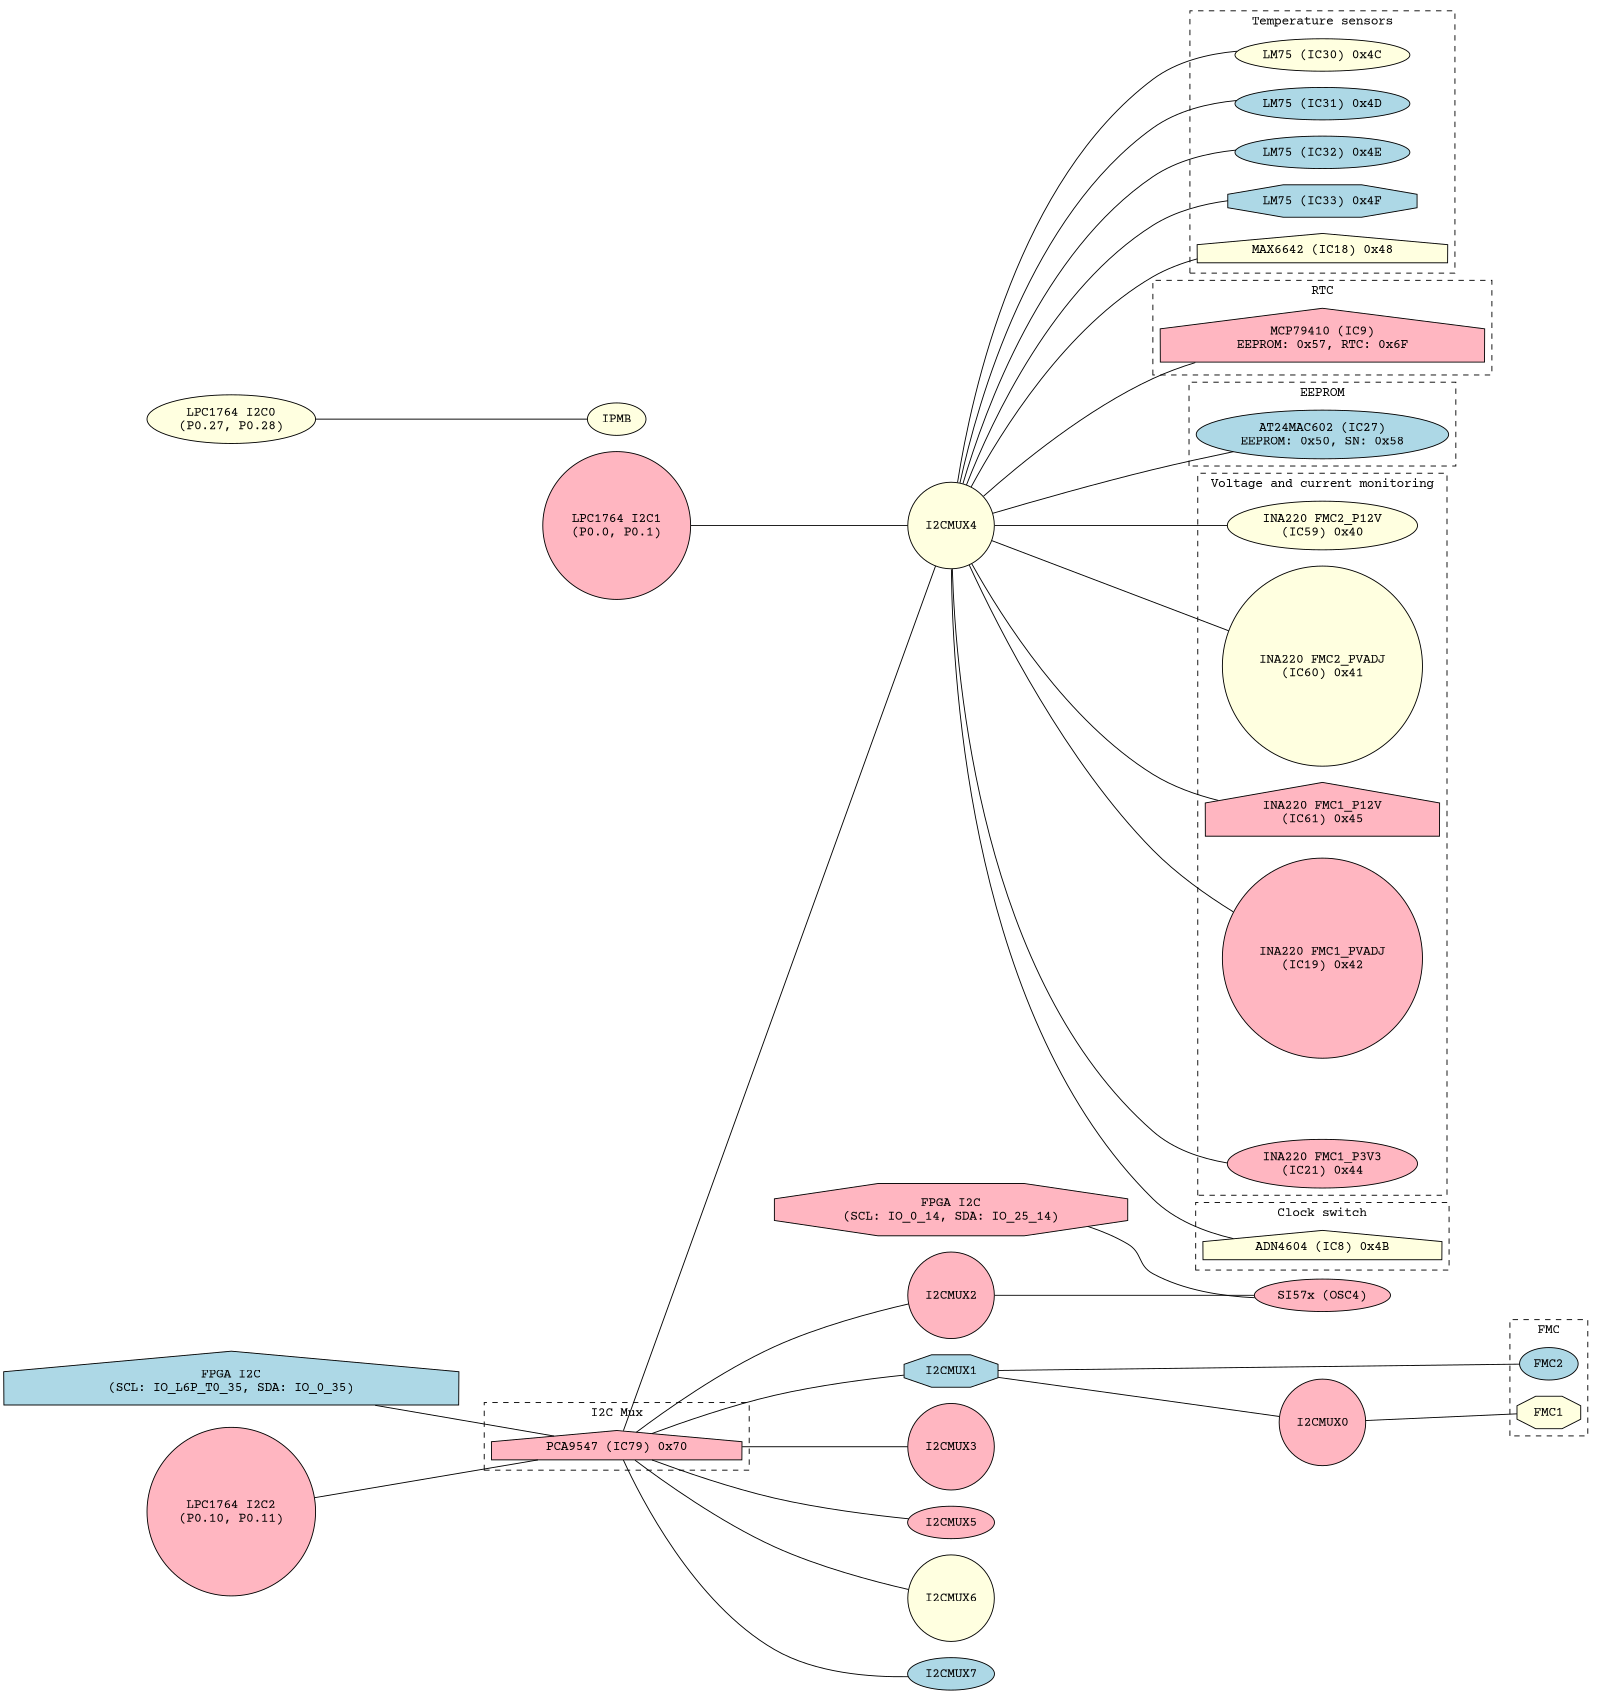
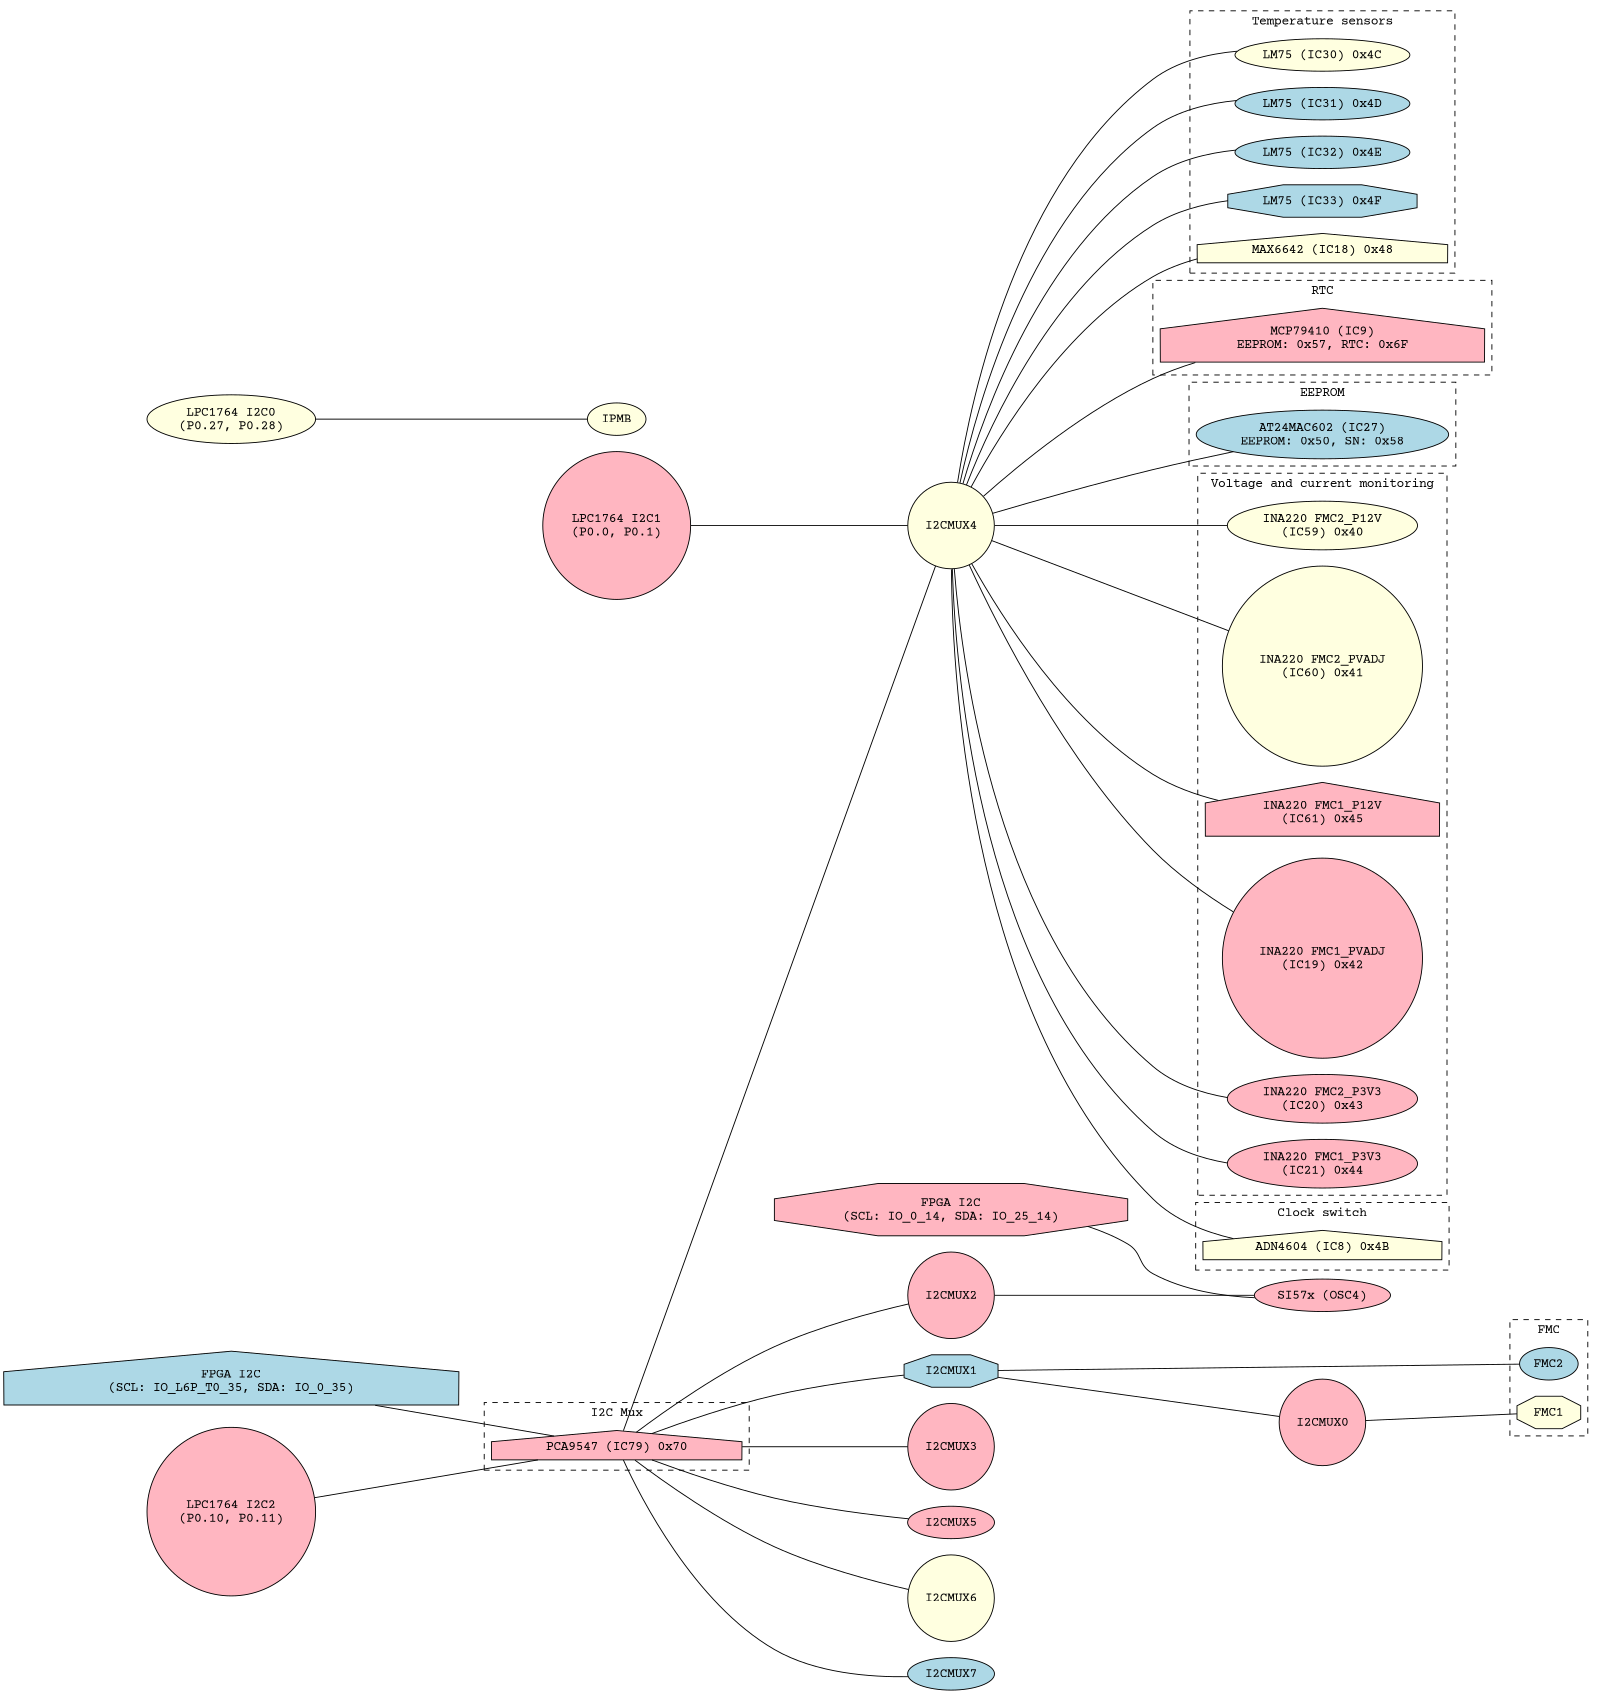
node "INA220 FMC2_P3V3 (IC20) 0x43": added
